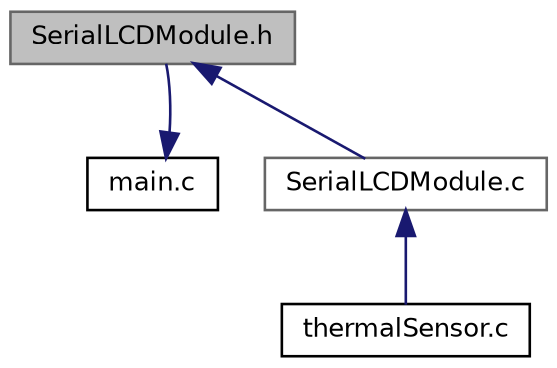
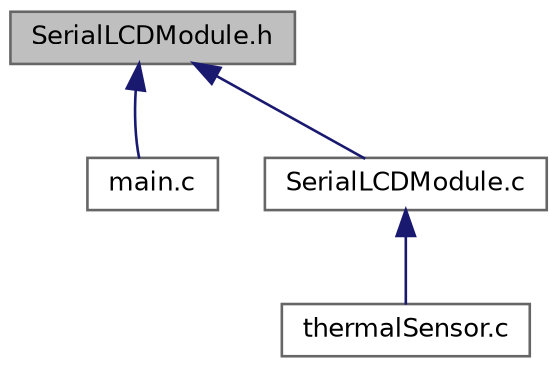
edge "SerialLCDModule.h" -> "main.c": reversed
node "main.c": color black -> gray40
node "thermalSensor.c": color black -> gray40
